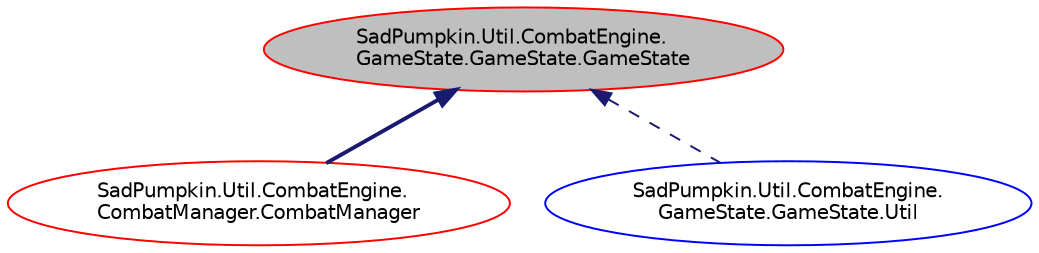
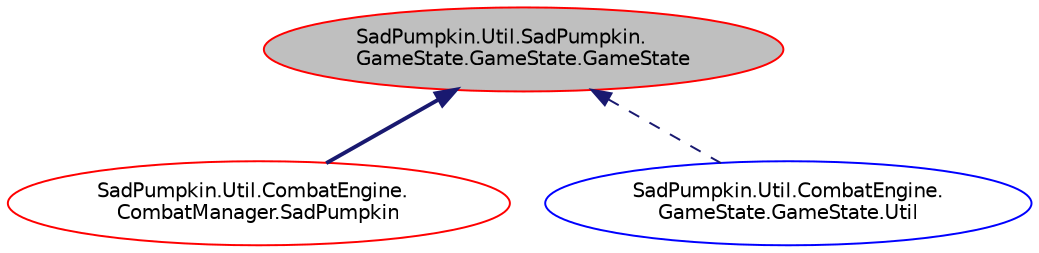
node "SadPumpkin.Util.CombatEngine. GameState.GameState.GameState": label "SadPumpkin.Util.CombatEngine. GameState.GameState.GameState" -> "SadPumpkin.Util.SadPumpkin. GameState.GameState.GameState"
node "SadPumpkin.Util.CombatEngine. CombatManager.CombatManager": label "SadPumpkin.Util.CombatEngine. CombatManager.CombatManager" -> "SadPumpkin.Util.CombatEngine. CombatManager.SadPumpkin"
